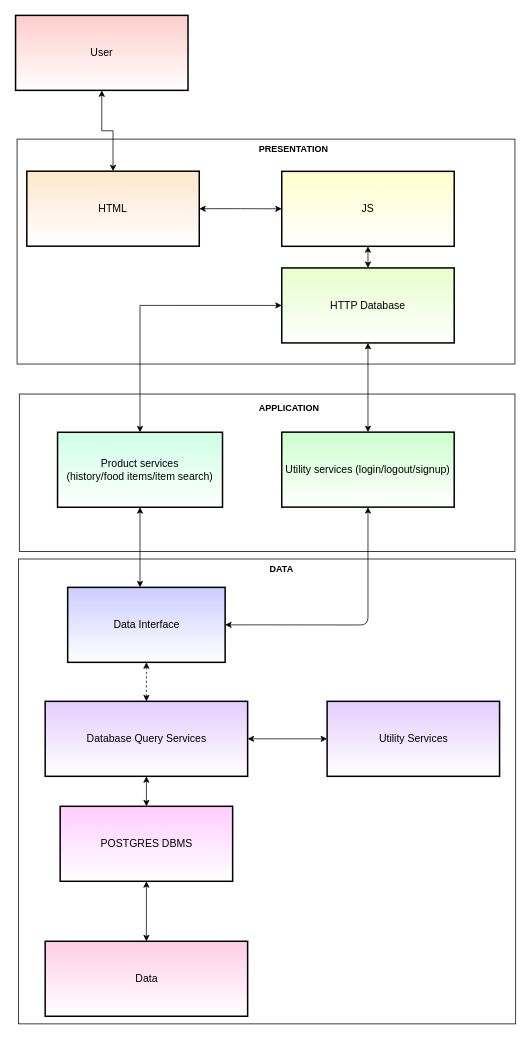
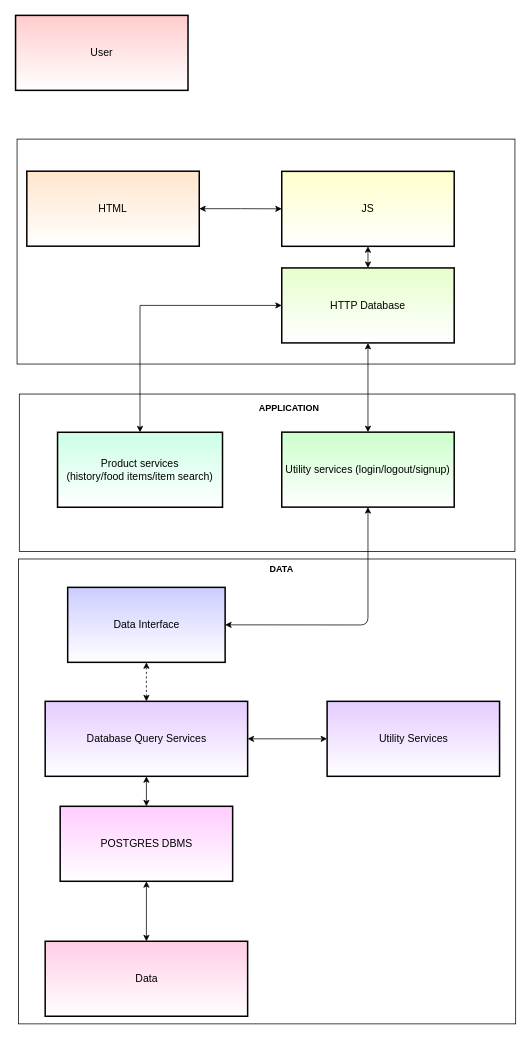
edge "User" -- "HTML": removed
node "PRESENTATION": removed
edge "Product services (history/food items/item search)" -- "Data Interface": removed
